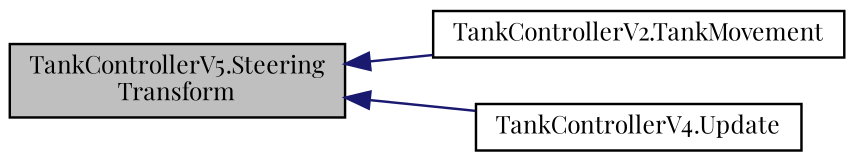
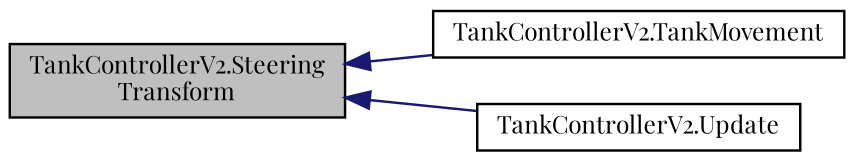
node "TankControllerV5.Steering Transform": label "TankControllerV5.Steering Transform" -> "TankControllerV2.Steering Transform"
node "TankControllerV4.Update": label "TankControllerV4.Update" -> "TankControllerV2.Update"
